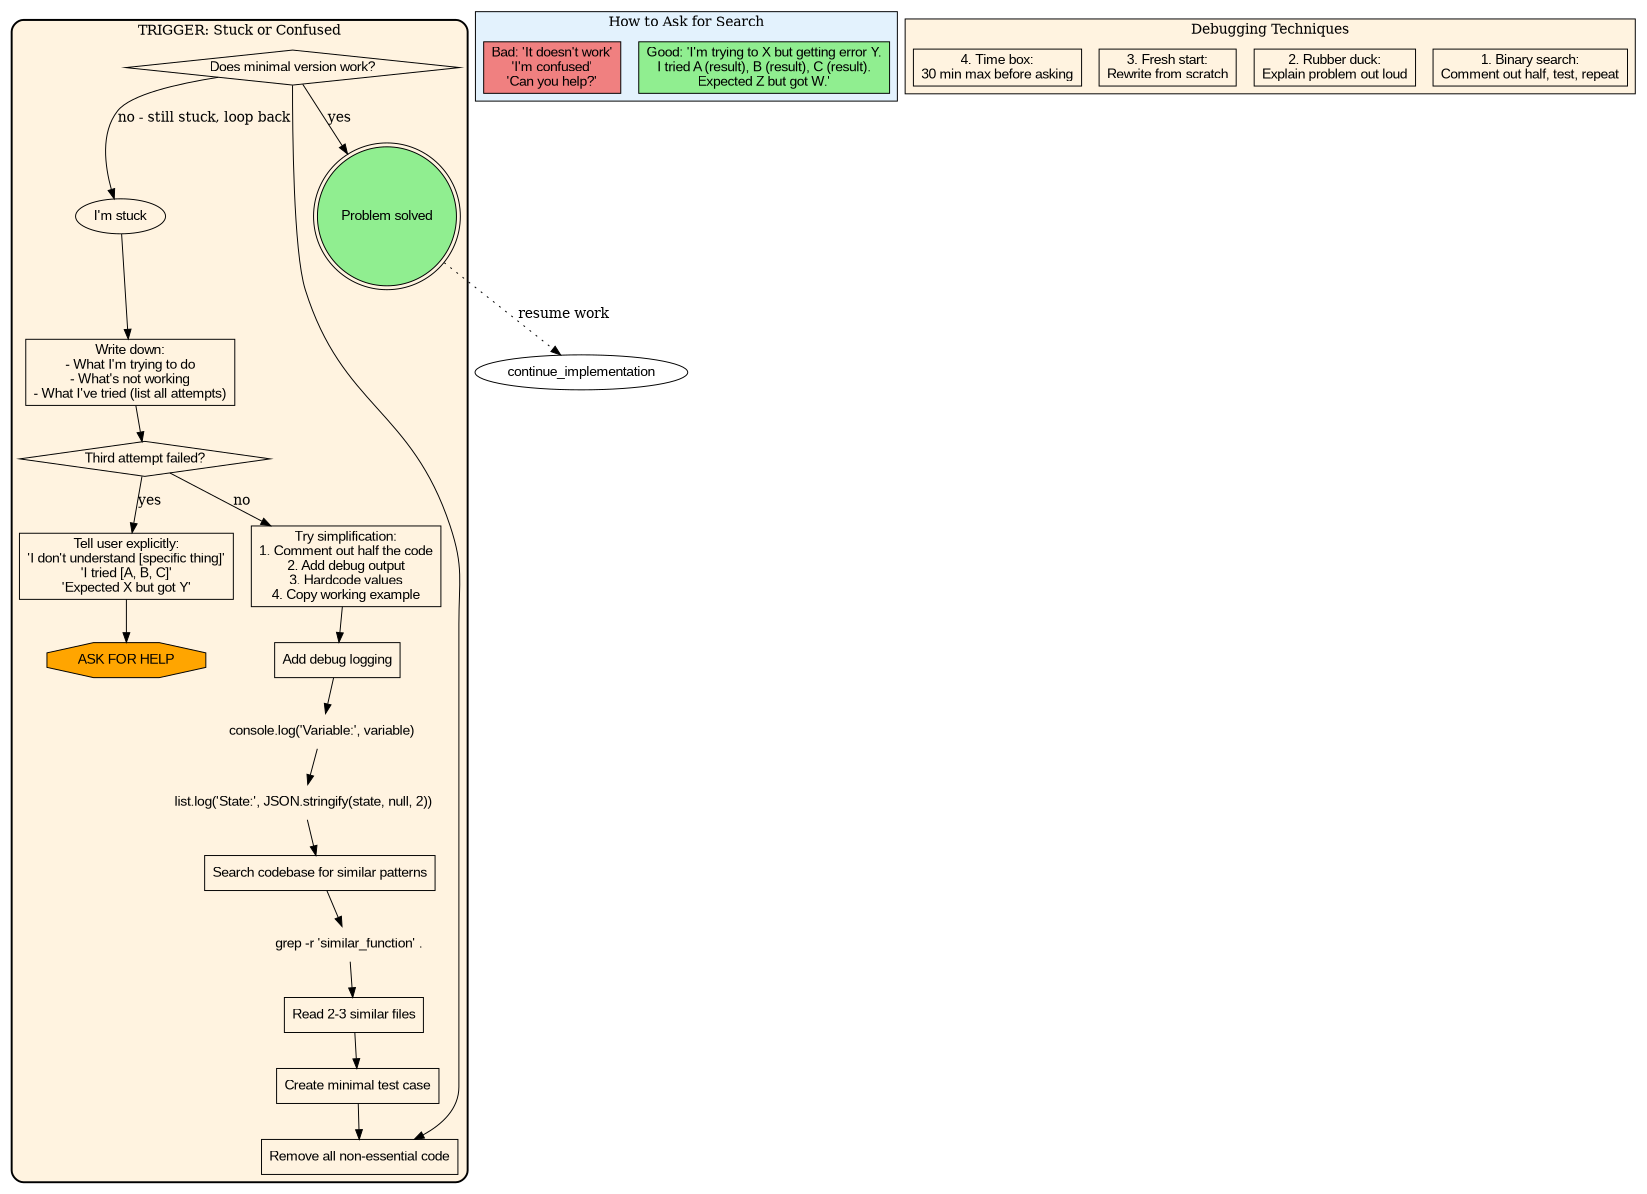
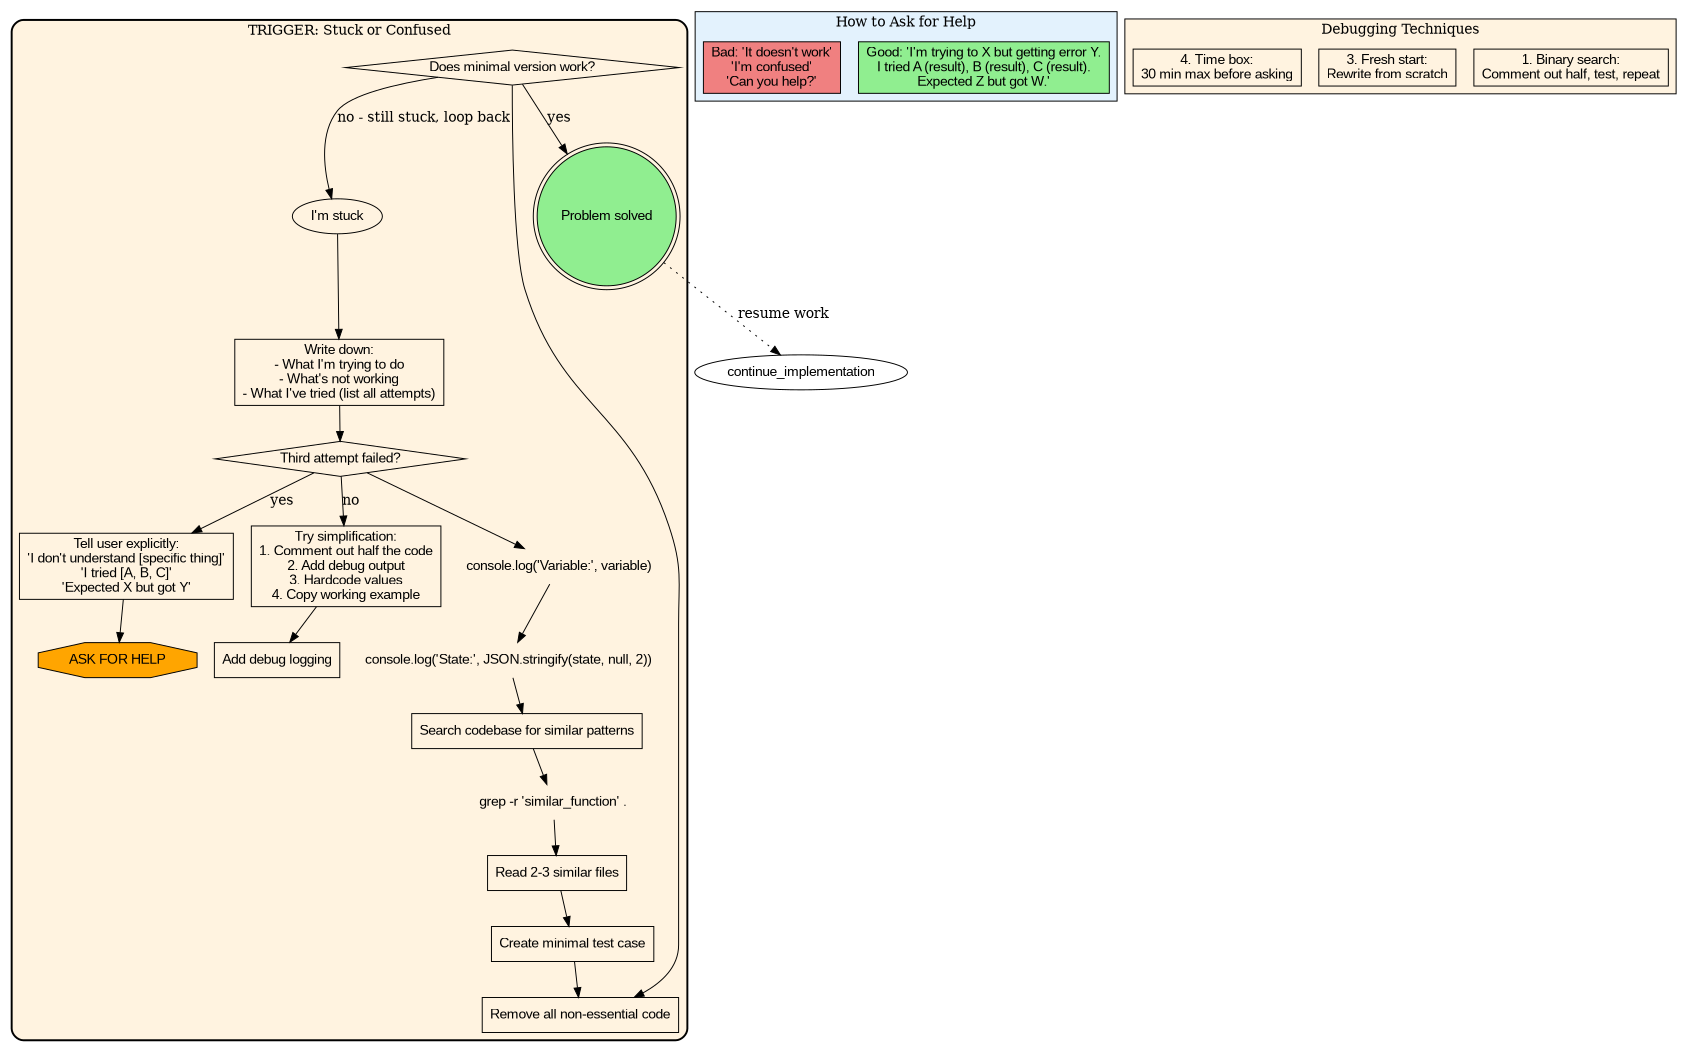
cluster "How to Ask for Search": label "How to Ask for Search" -> "How to Ask for Help"
node "2. Rubber duck: Explain problem out loud": removed
edge "Add debug logging" -> "console.log('Variable:', variable)": now "Third attempt failed?" -> "console.log('Variable:', variable)"
node "list.log('State:', JSON.stringify(state, null, 2))": label "list.log('State:', JSON.stringify(state, null, 2))" -> "console.log('State:', JSON.stringify(state, null, 2))"
